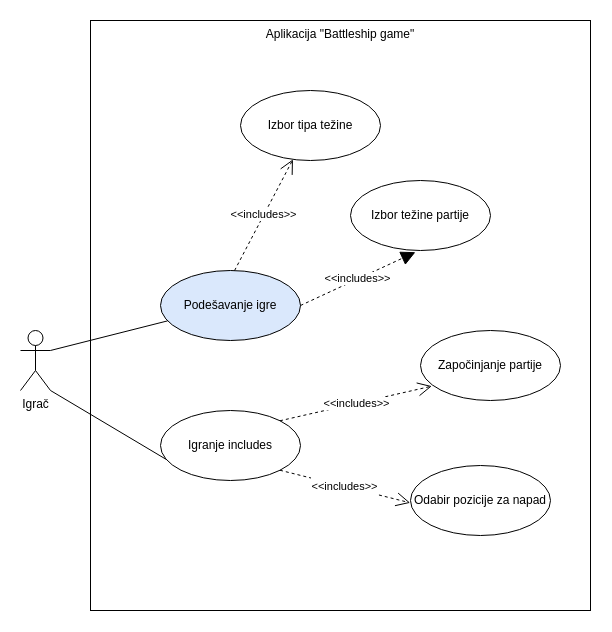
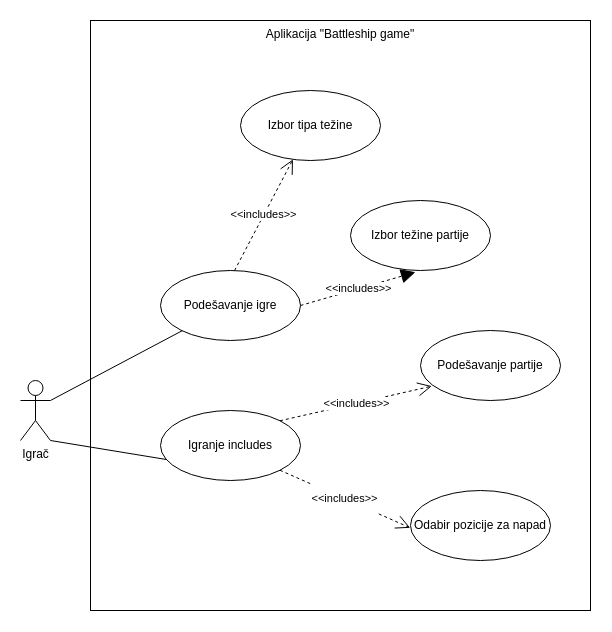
node "Izbor težine partije": moved (421, 216) -> (421, 236)
node "Podešavanje igre": fillcolor #dae8fc -> #ffffff
node "Igrač": moved (36, 361) -> (36, 411)
node "Započinjanje partije": label "Započinjanje partije" -> "Podešavanje partije"
node "Odabir pozicije za napad": moved (481, 501) -> (481, 526)
